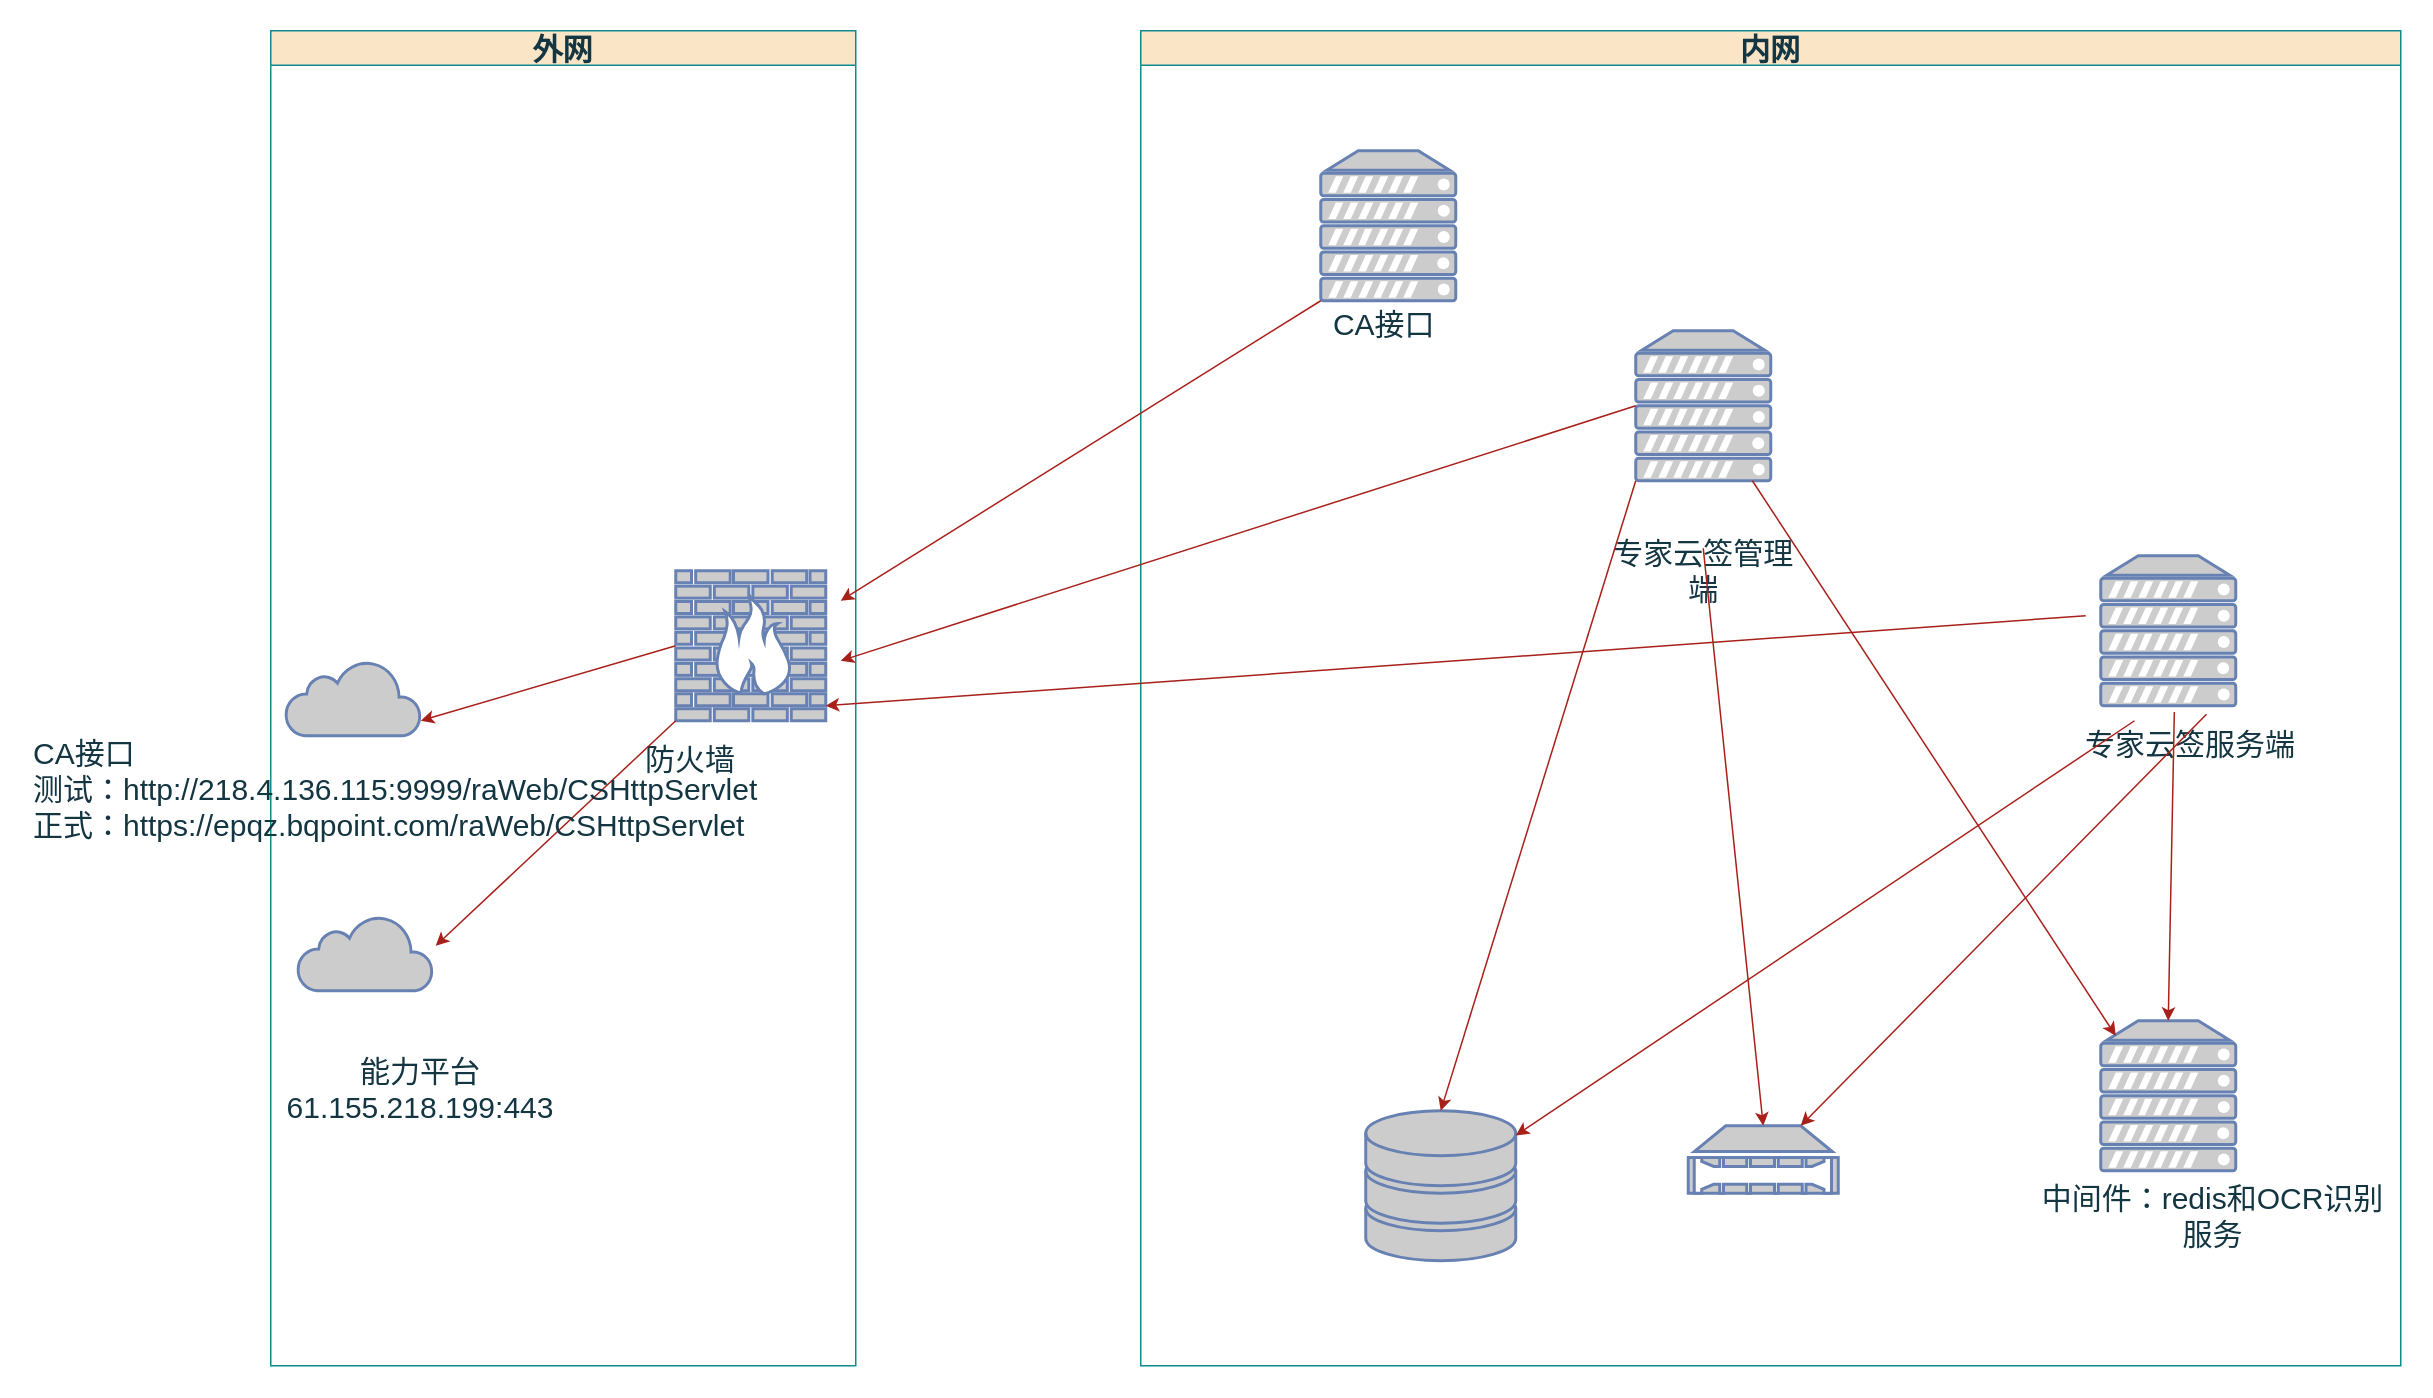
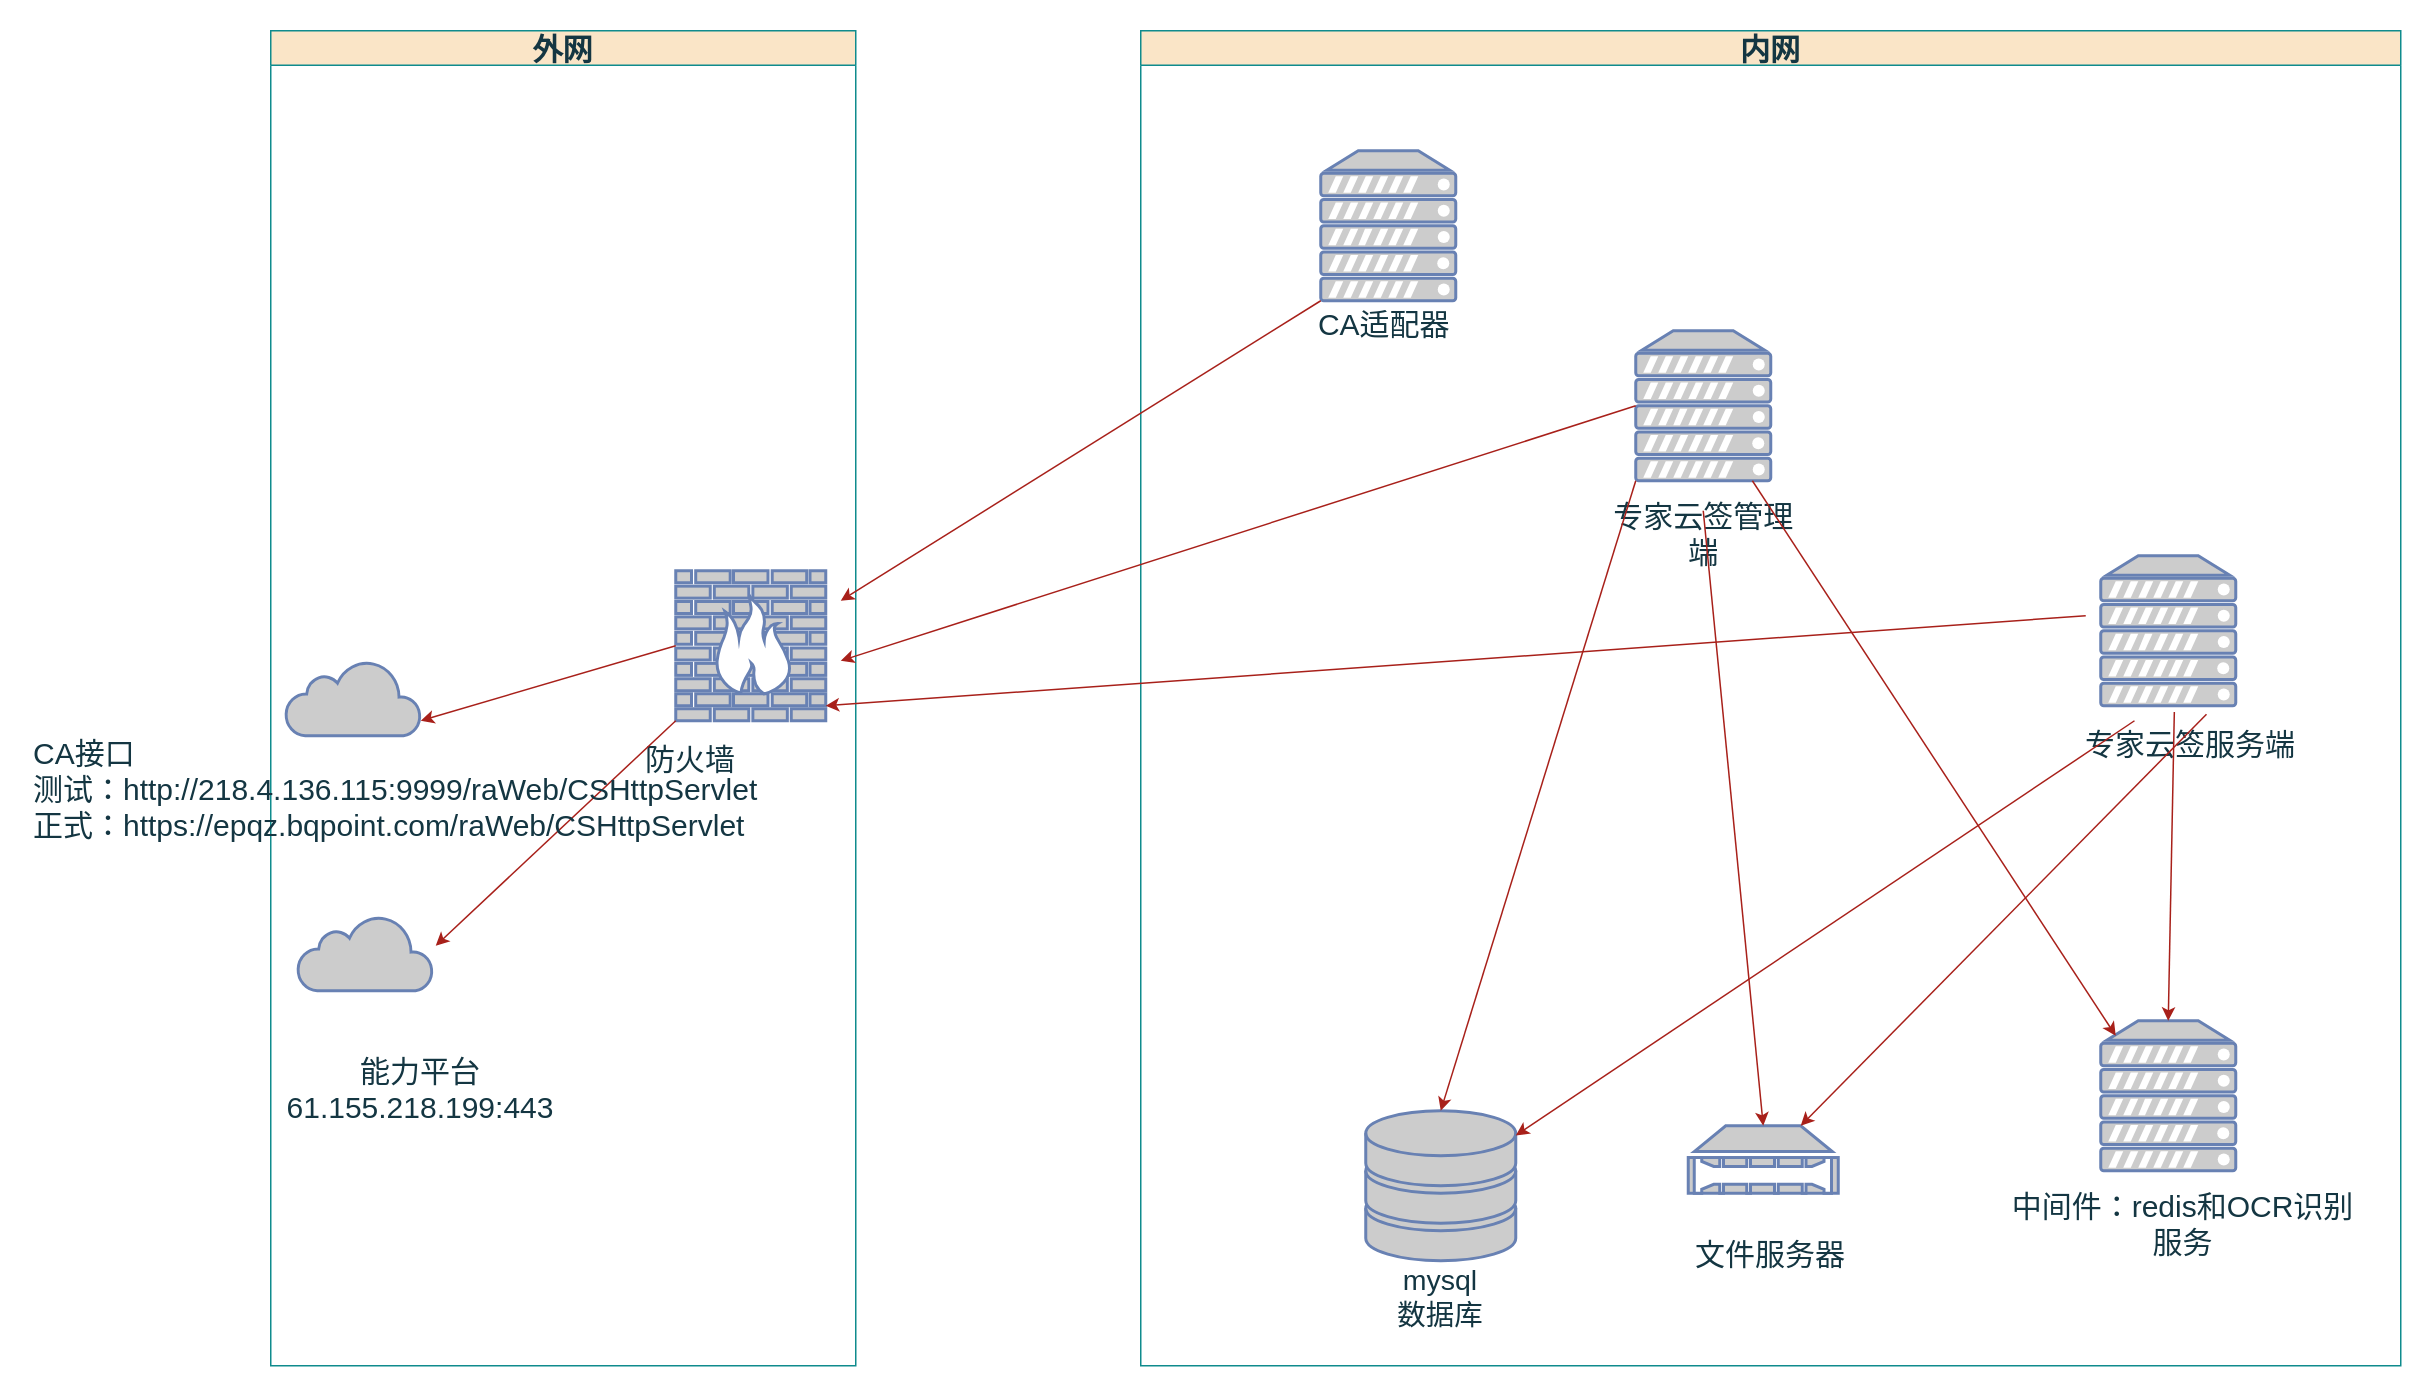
node "CA接口": label "CA接口" -> "CA适配器"
node "专家云签管理端": moved (1703, 571) -> (1703, 533)
node "中间件：redis和OCR识别服务": moved (2213, 1216) -> (2183, 1223)
node "文件服务器": added
node "mysql数据库": added
